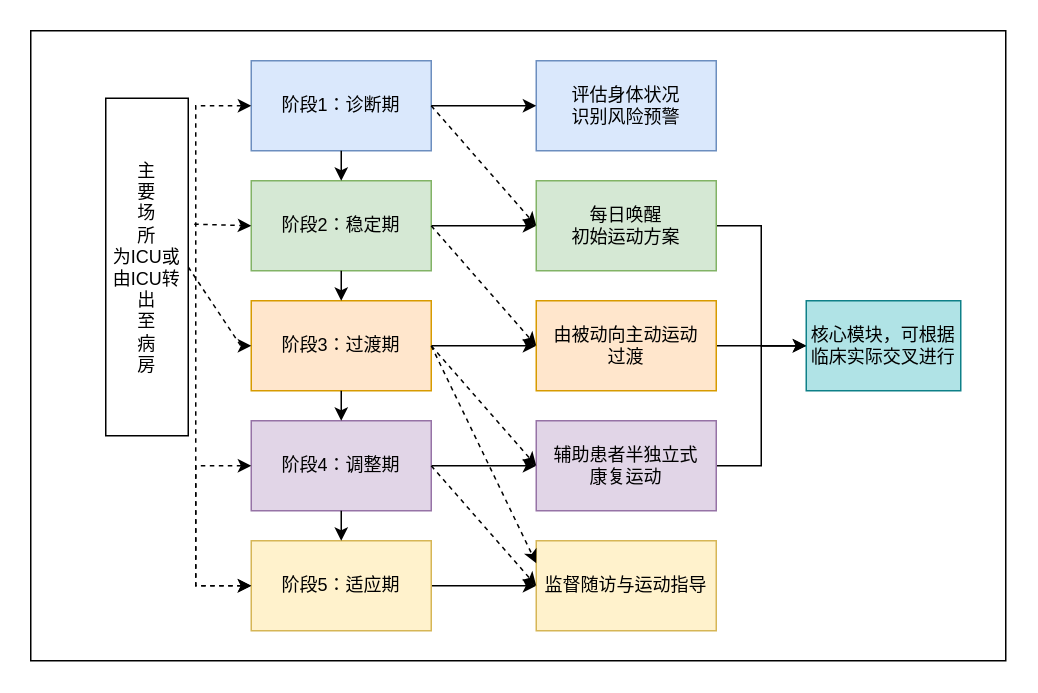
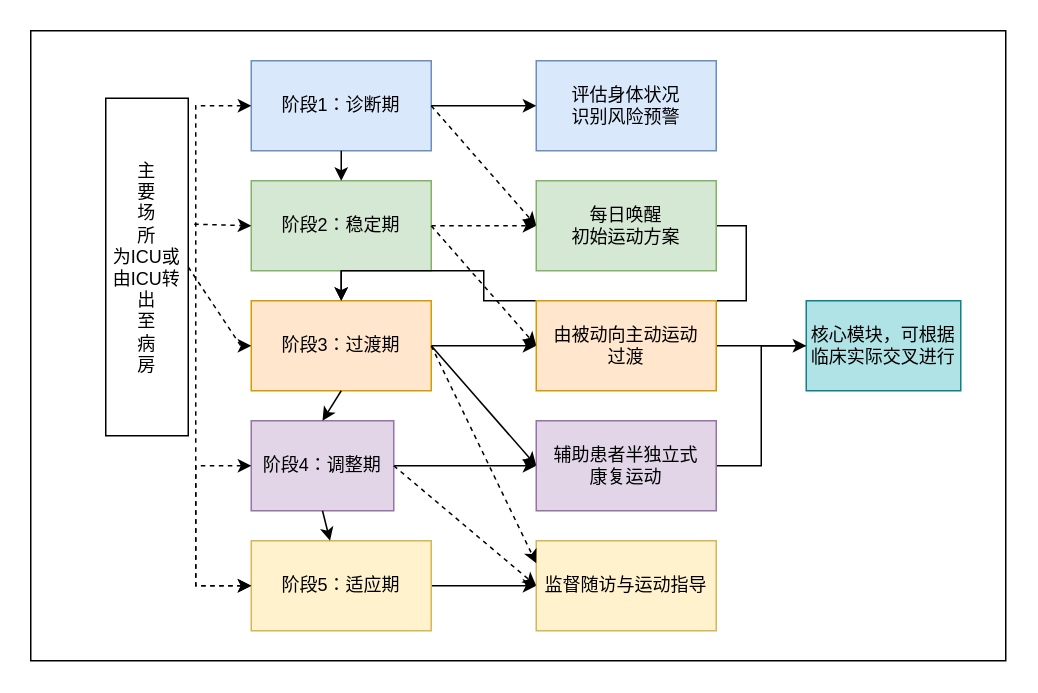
edge "阶段2：稳定期" -> "每日唤醒 初始运动方案": style solid -> dashed
edge "每日唤醒 初始运动方案" -> "核心模块，可根据临床实际交叉进行": now "每日唤醒 初始运动方案" -> "阶段3：过渡期"
edge "阶段3：过渡期" -> "辅助患者半独立式 康复运动": style dashed -> solid
node "阶段4：调整期": size 180x90 -> 143x90
